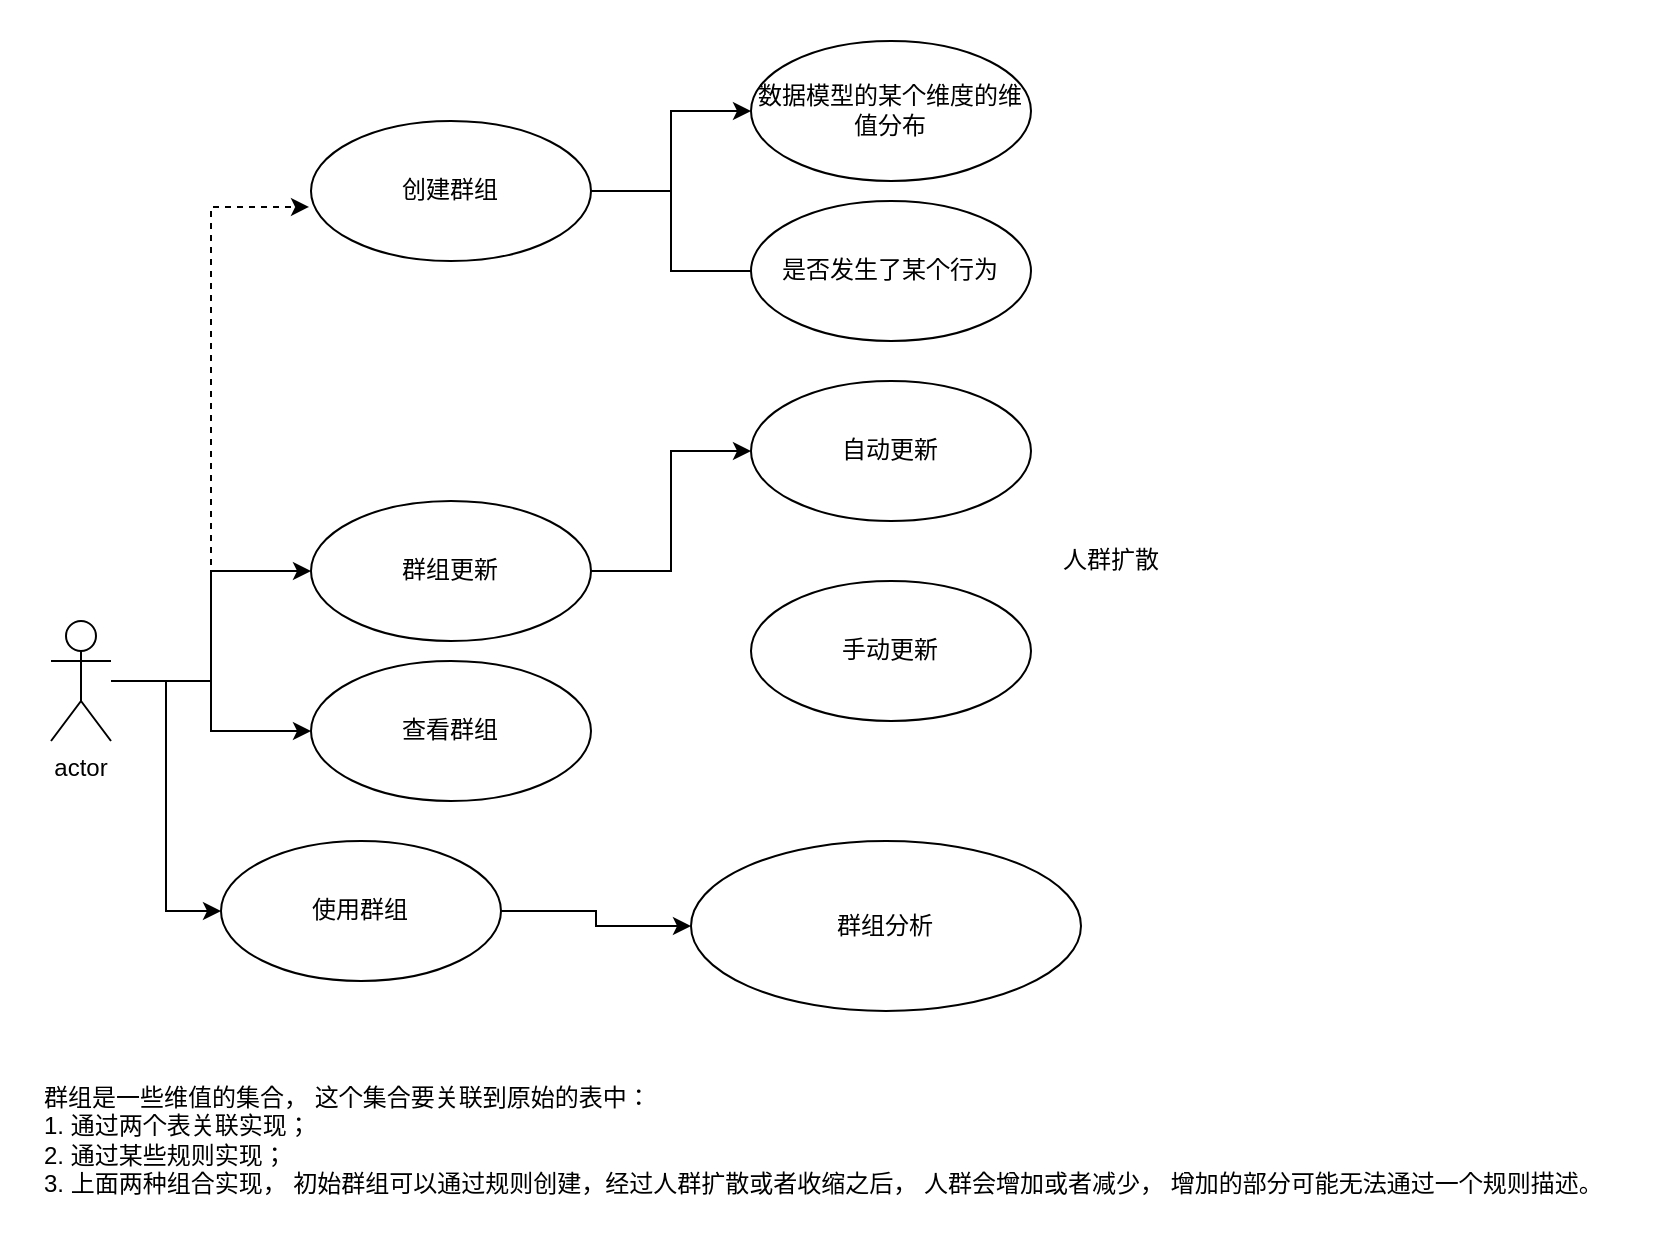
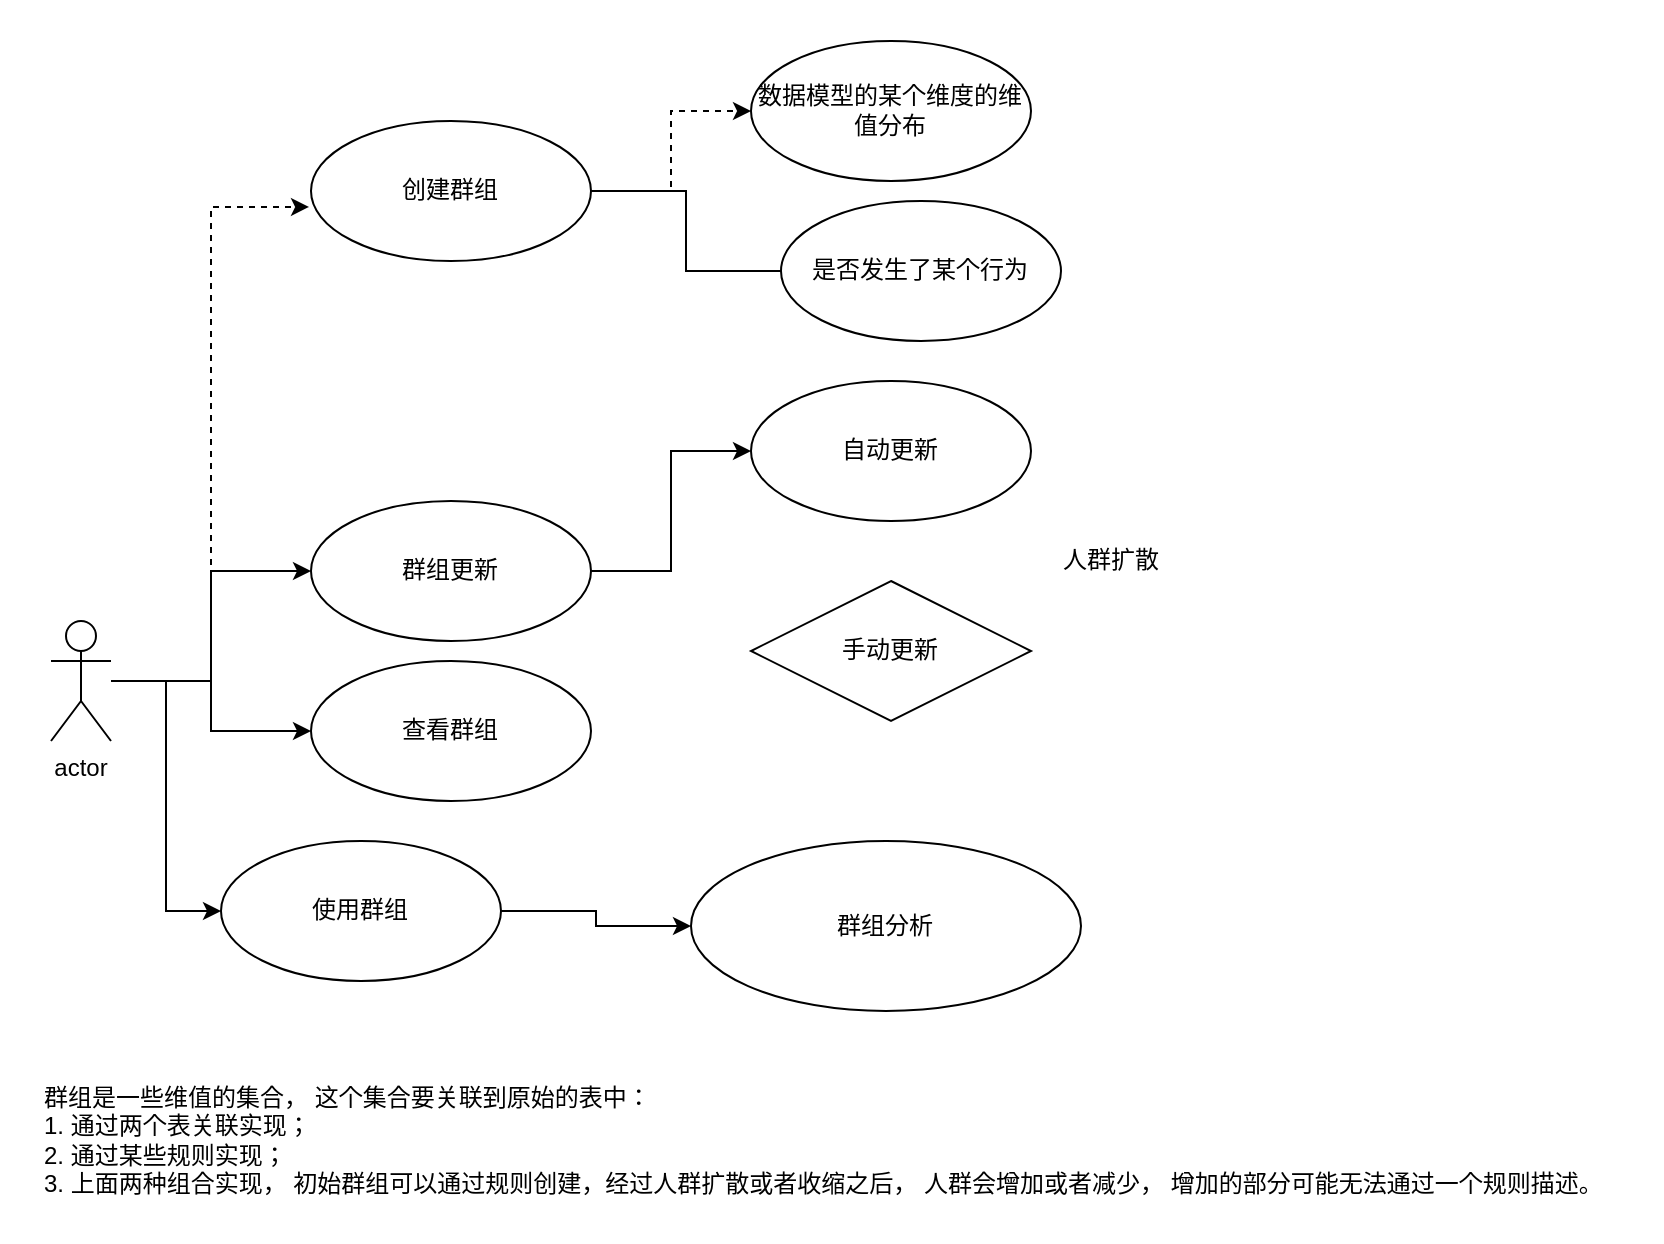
edge "创建群组" -> "数据模型的某个维度的维值分布": style solid -> dashed
node "是否发生了某个行为": moved (891, 271) -> (921, 271)
node "手动更新": shape ellipse -> diamond
